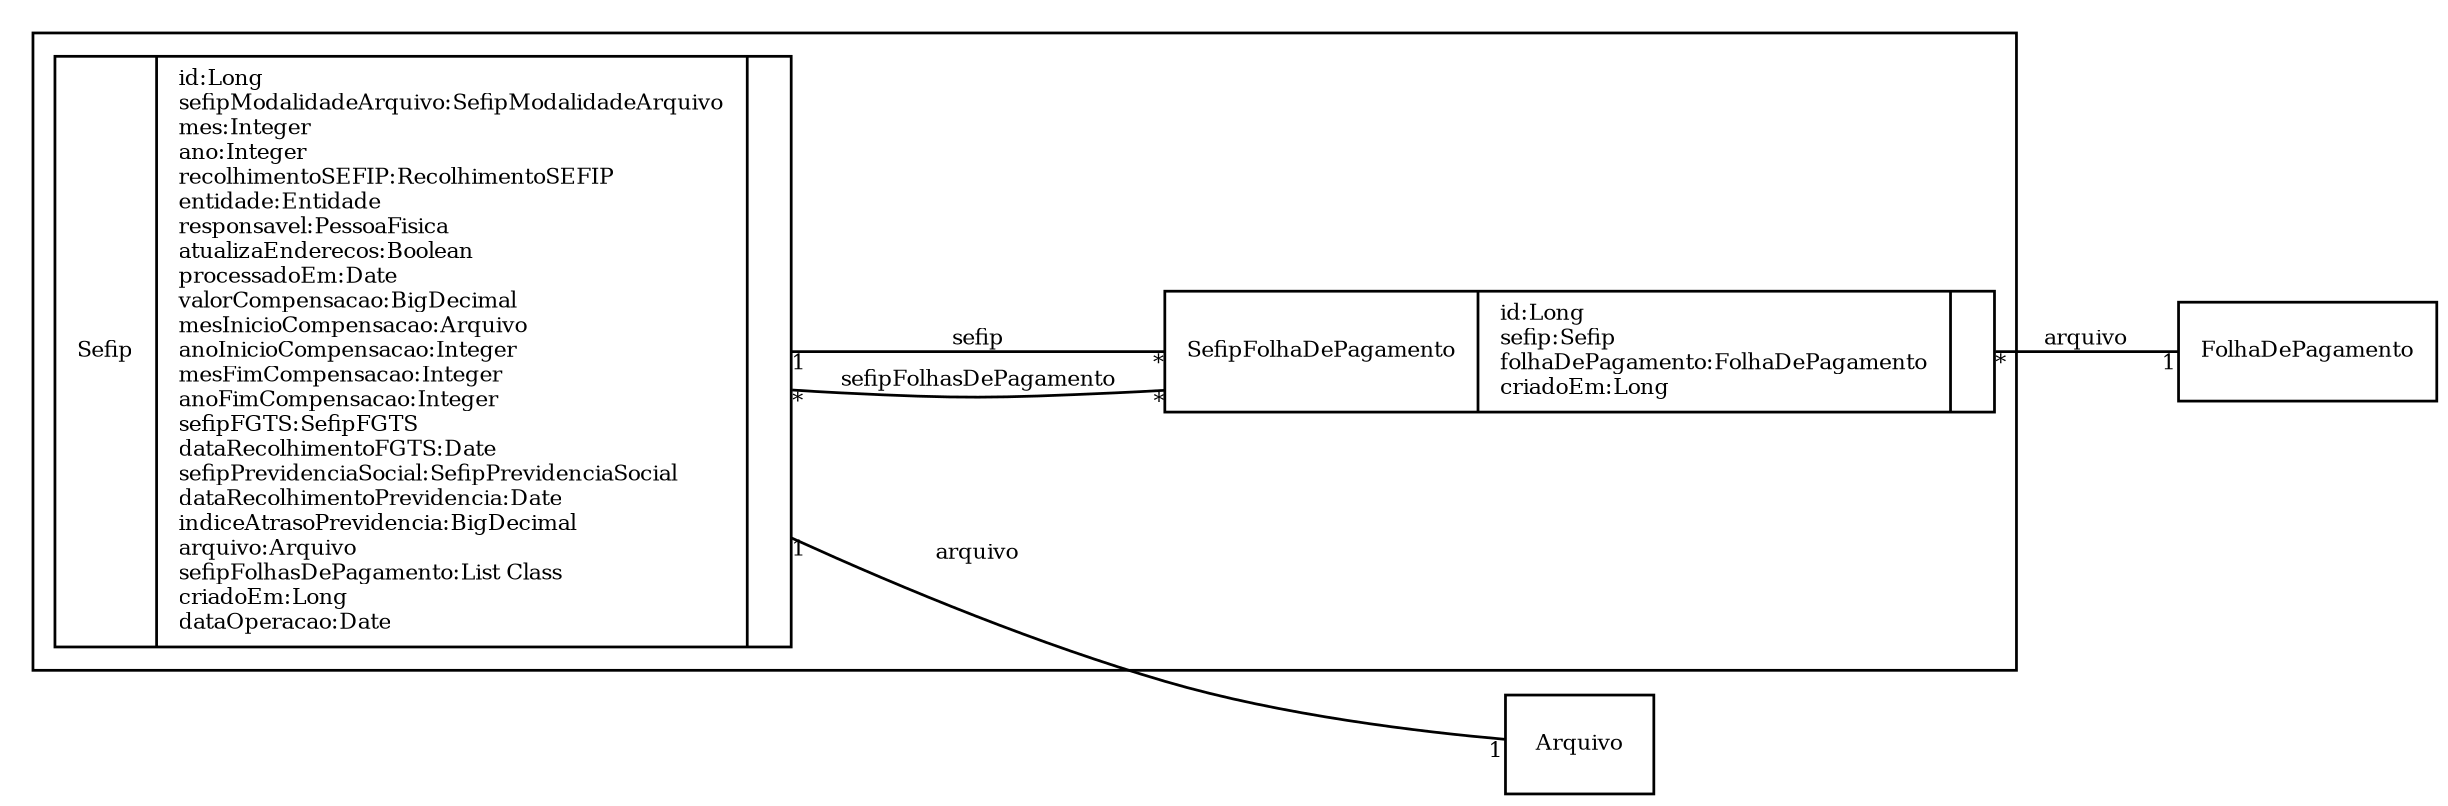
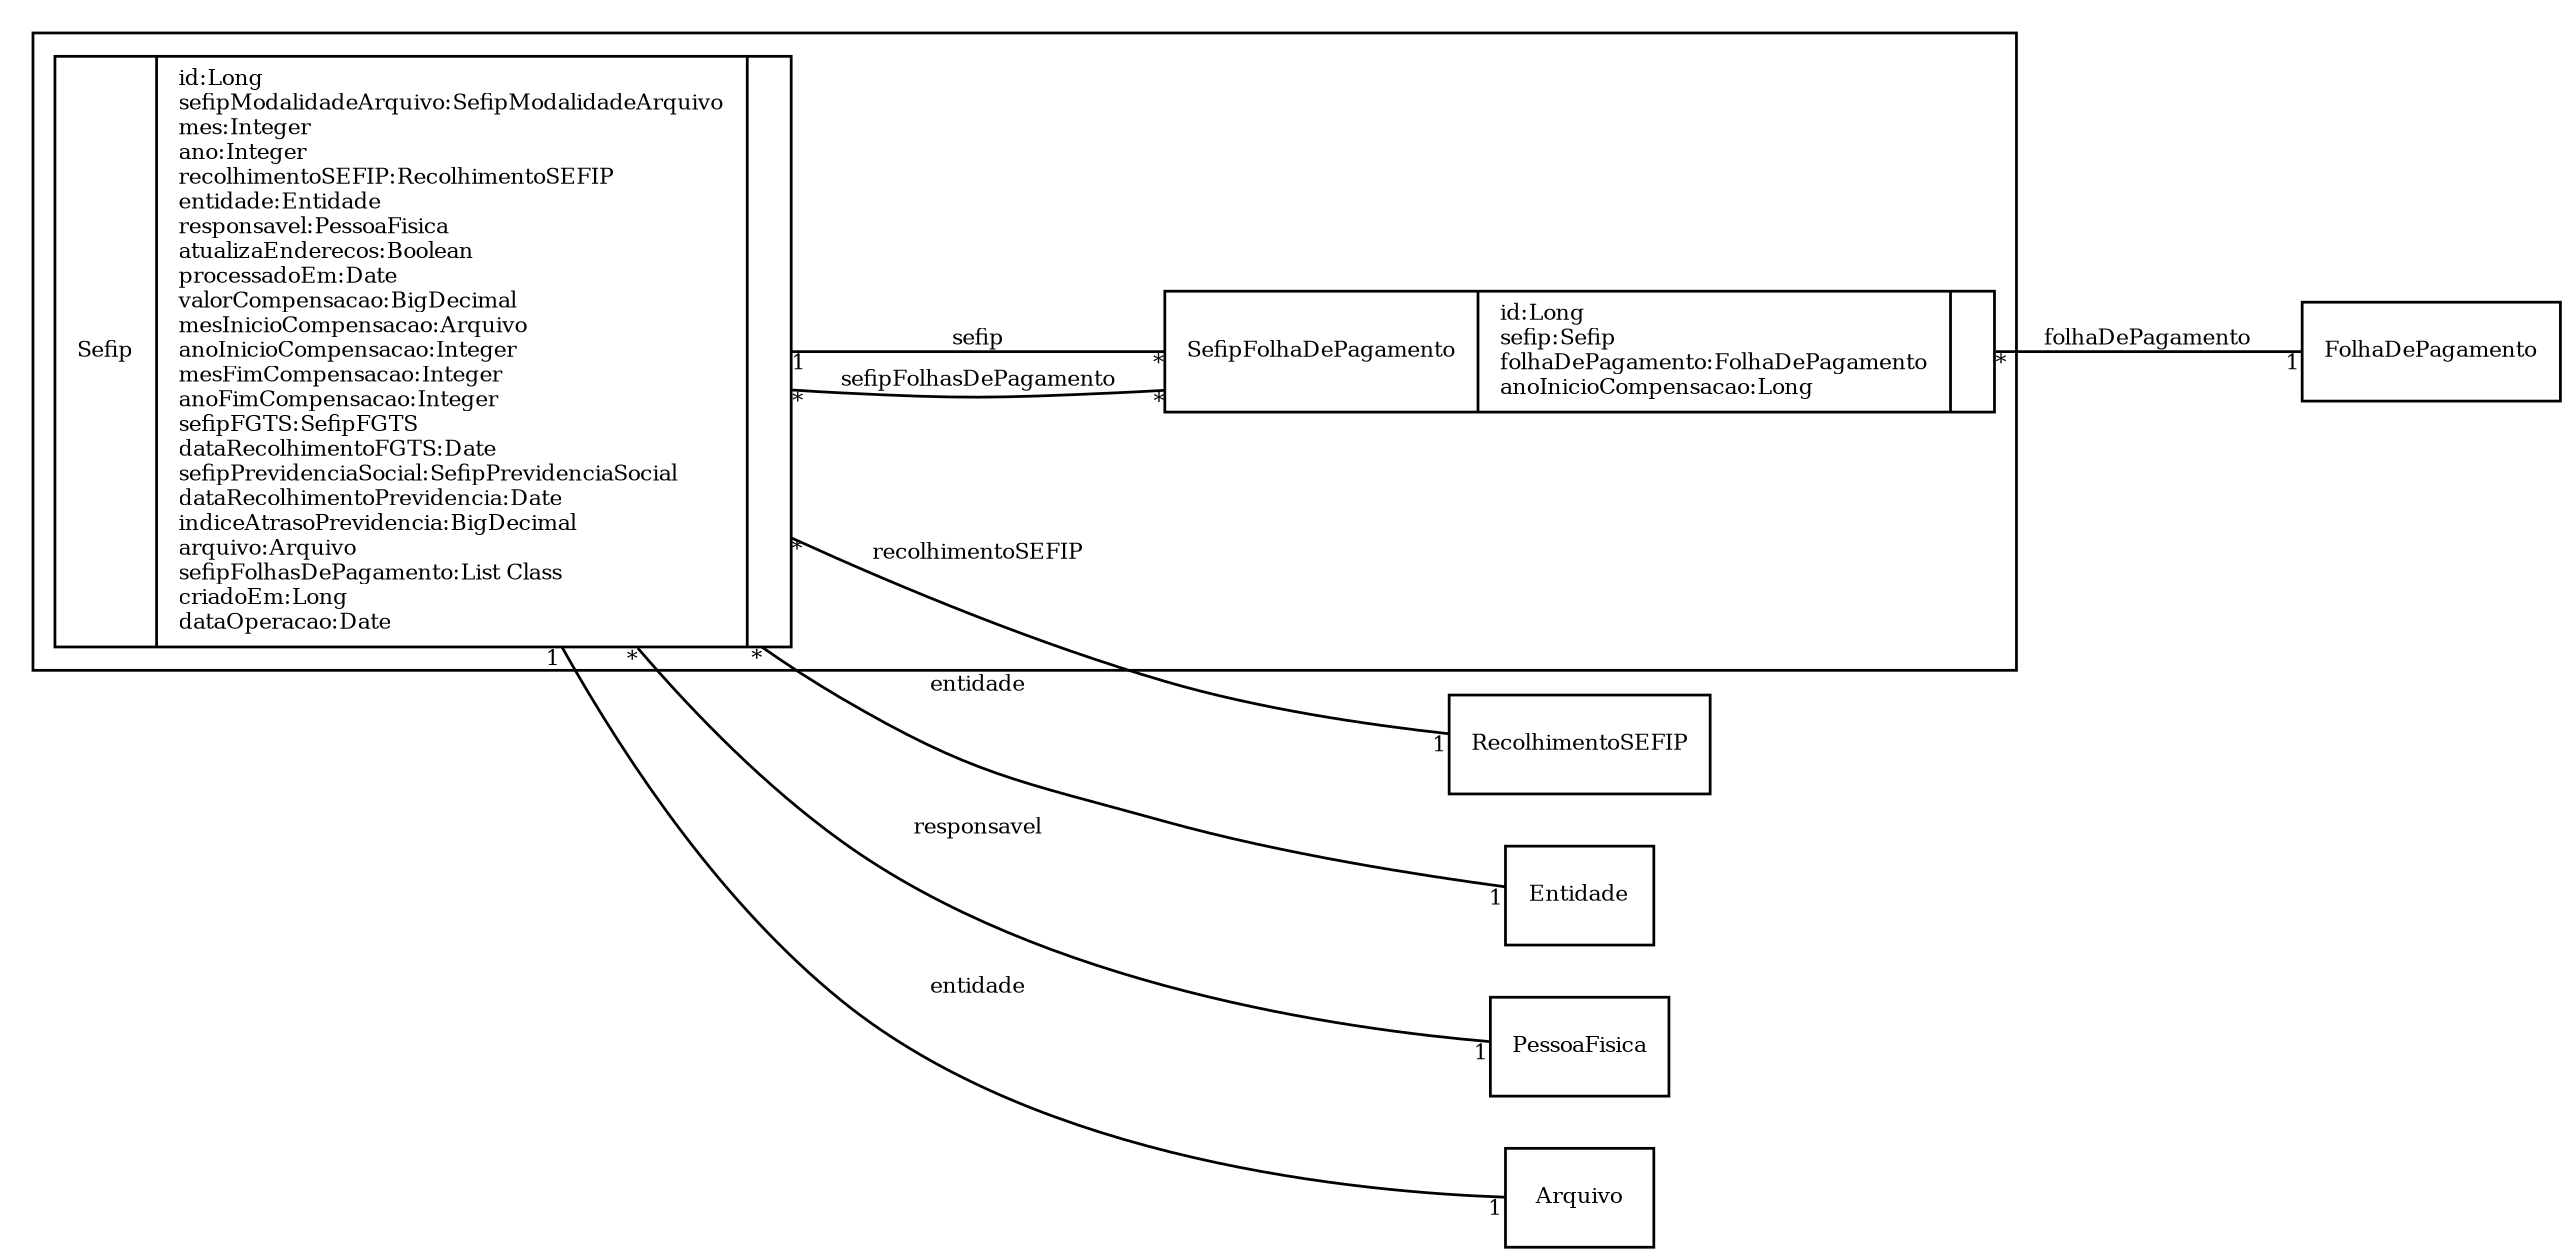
edge "SefipFolhaDePagamento" -- "FolhaDePagamento": label "arquivo" -> "folhaDePagamento"
node "SefipFolhaDePagamento": text "criadoEm:Long" -> "anoInicioCompensacao:Long"
edge "Sefip" -- "Arquivo": label "arquivo" -> "entidade"
node "RecolhimentoSEFIP": added
node "Entidade": added
node "PessoaFisica": added
